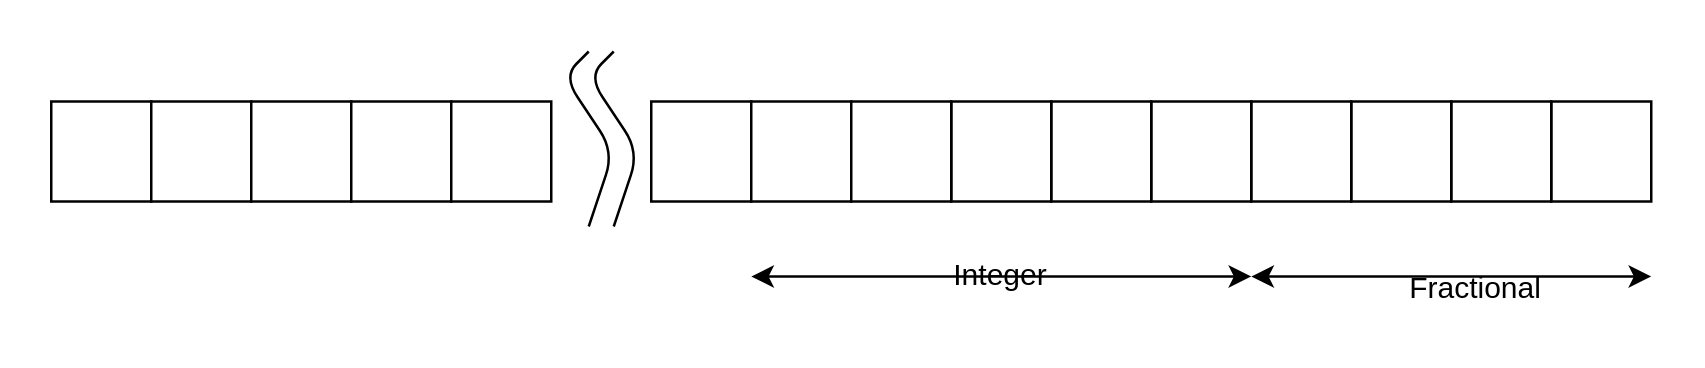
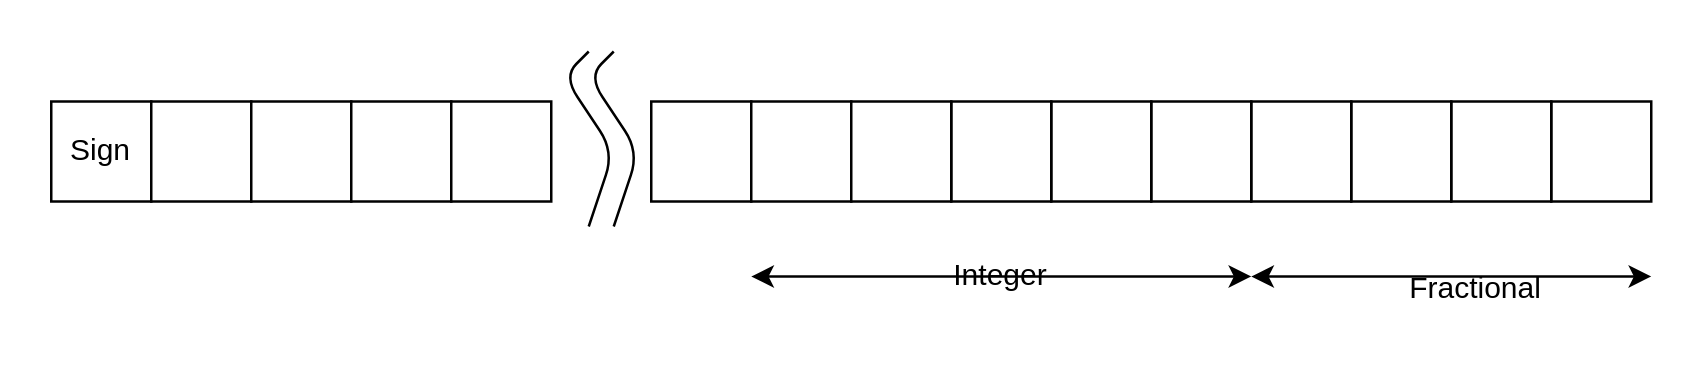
node "Sign": added
